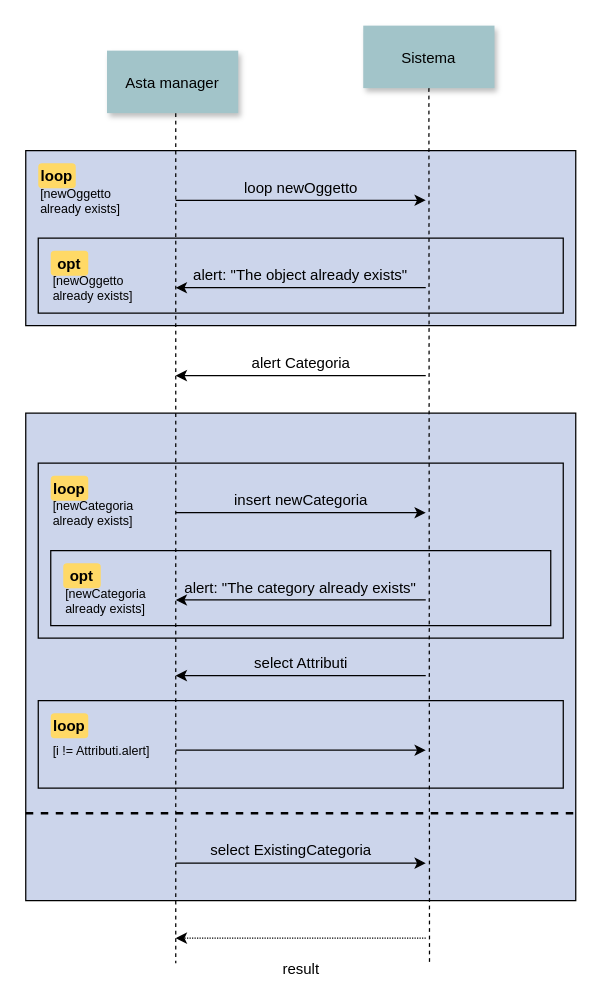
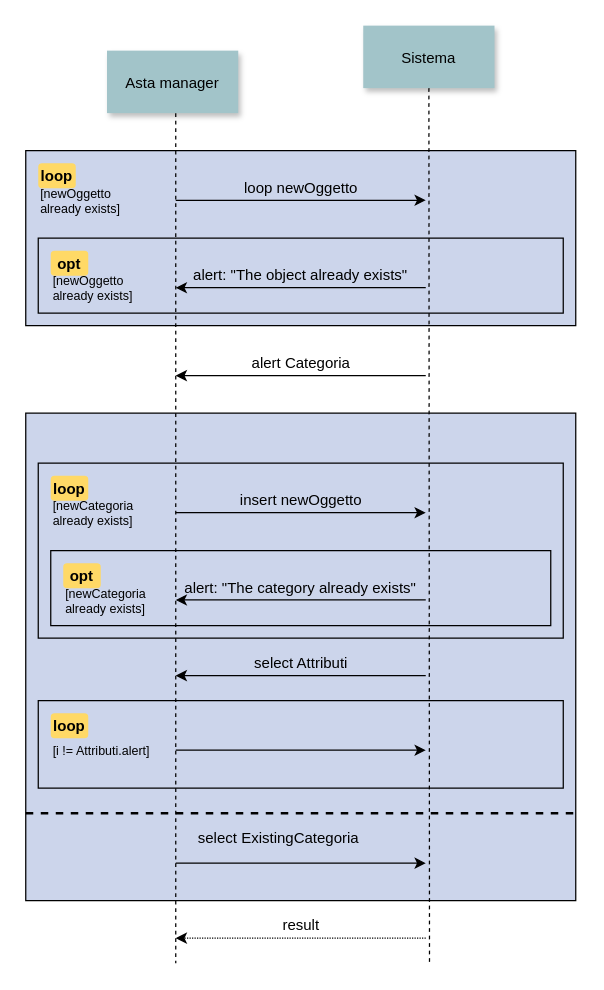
node "insert newCategoria": label "insert newCategoria" -> "insert newOggetto"
node "select ExistingCategoria": moved (291, 851) -> (279, 838)
node "result": moved (301, 969) -> (301, 926)
